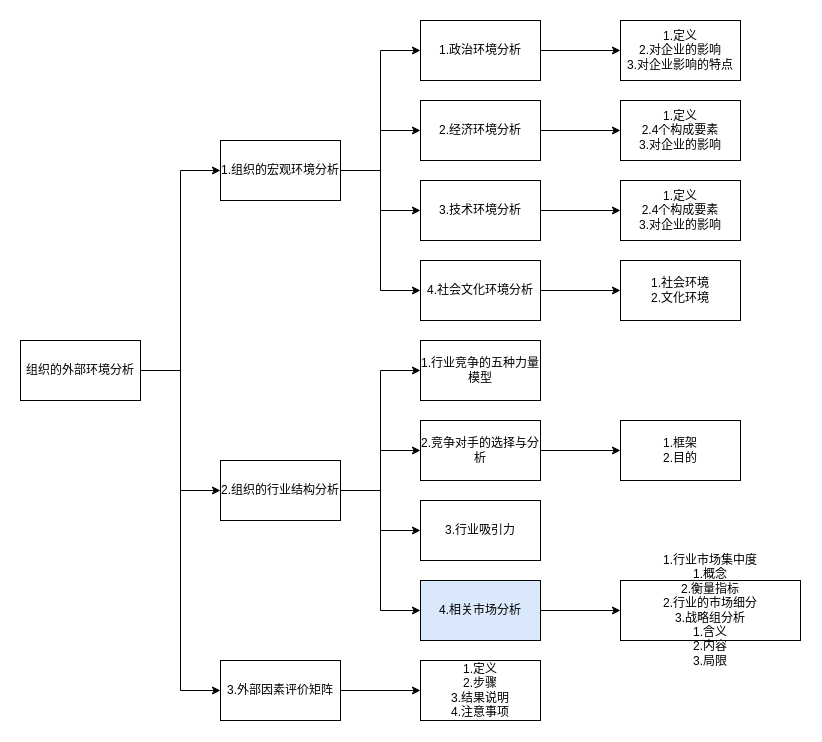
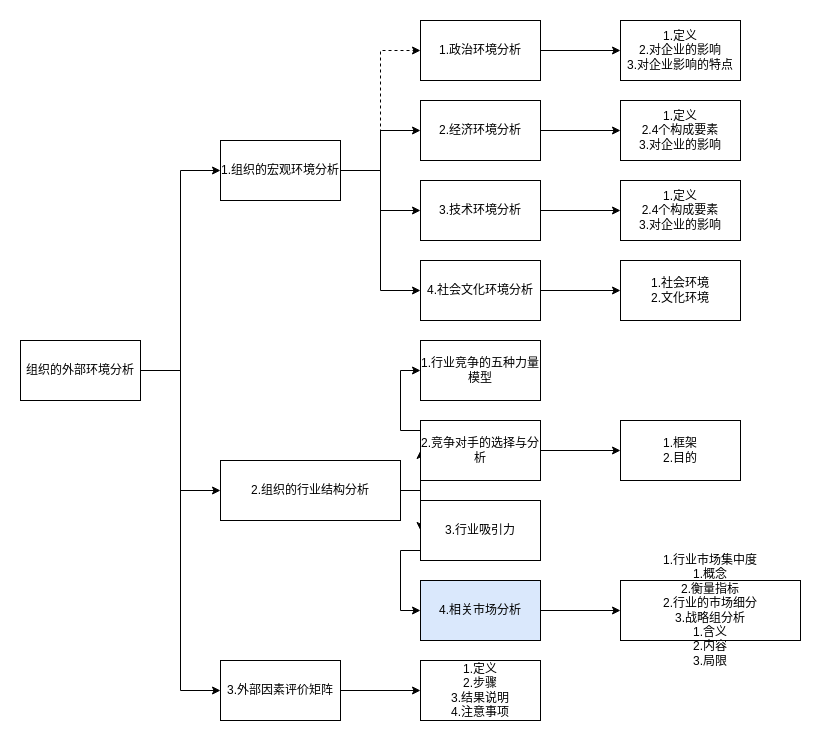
edge "1.组织的宏观环境分析" -> "1.政治环境分析": style solid -> dashed
node "2.组织的行业结构分析": size 120x60 -> 180x60
